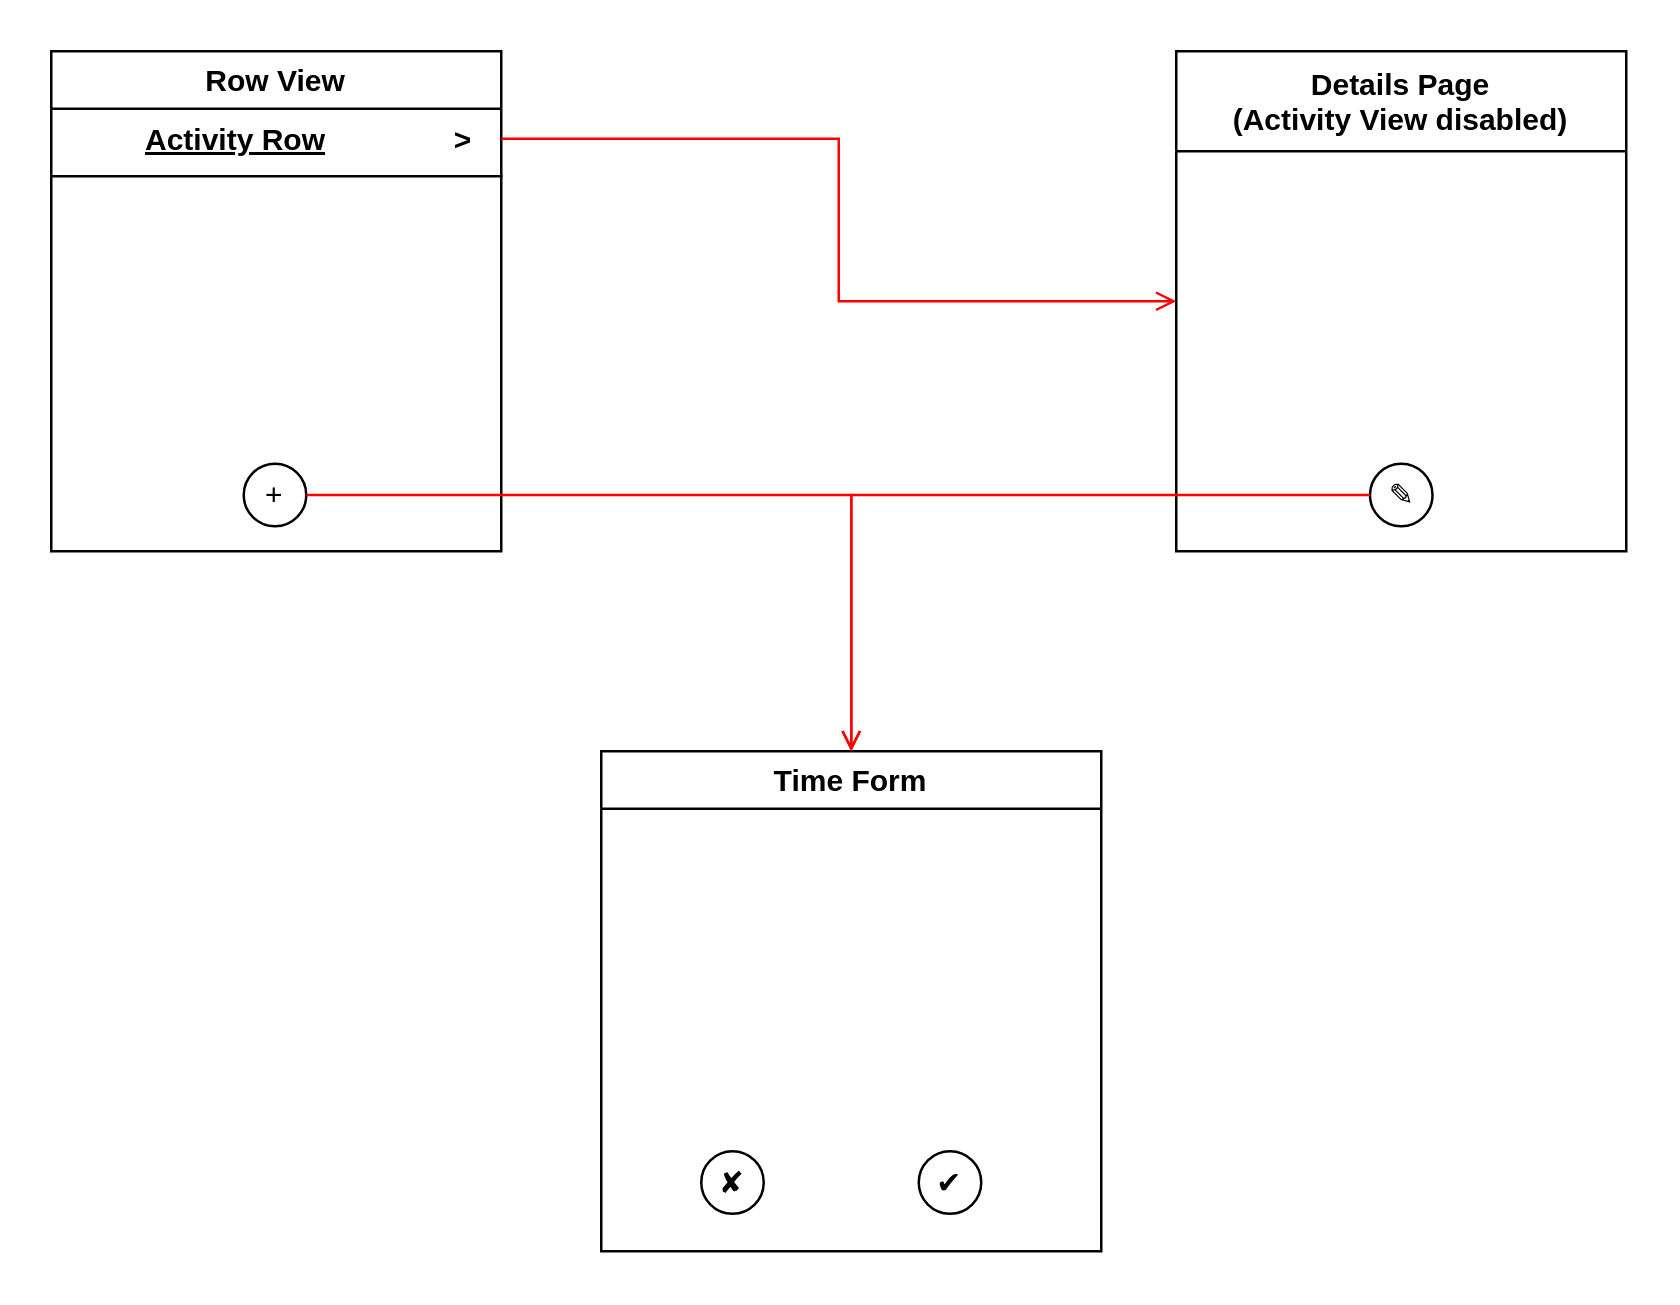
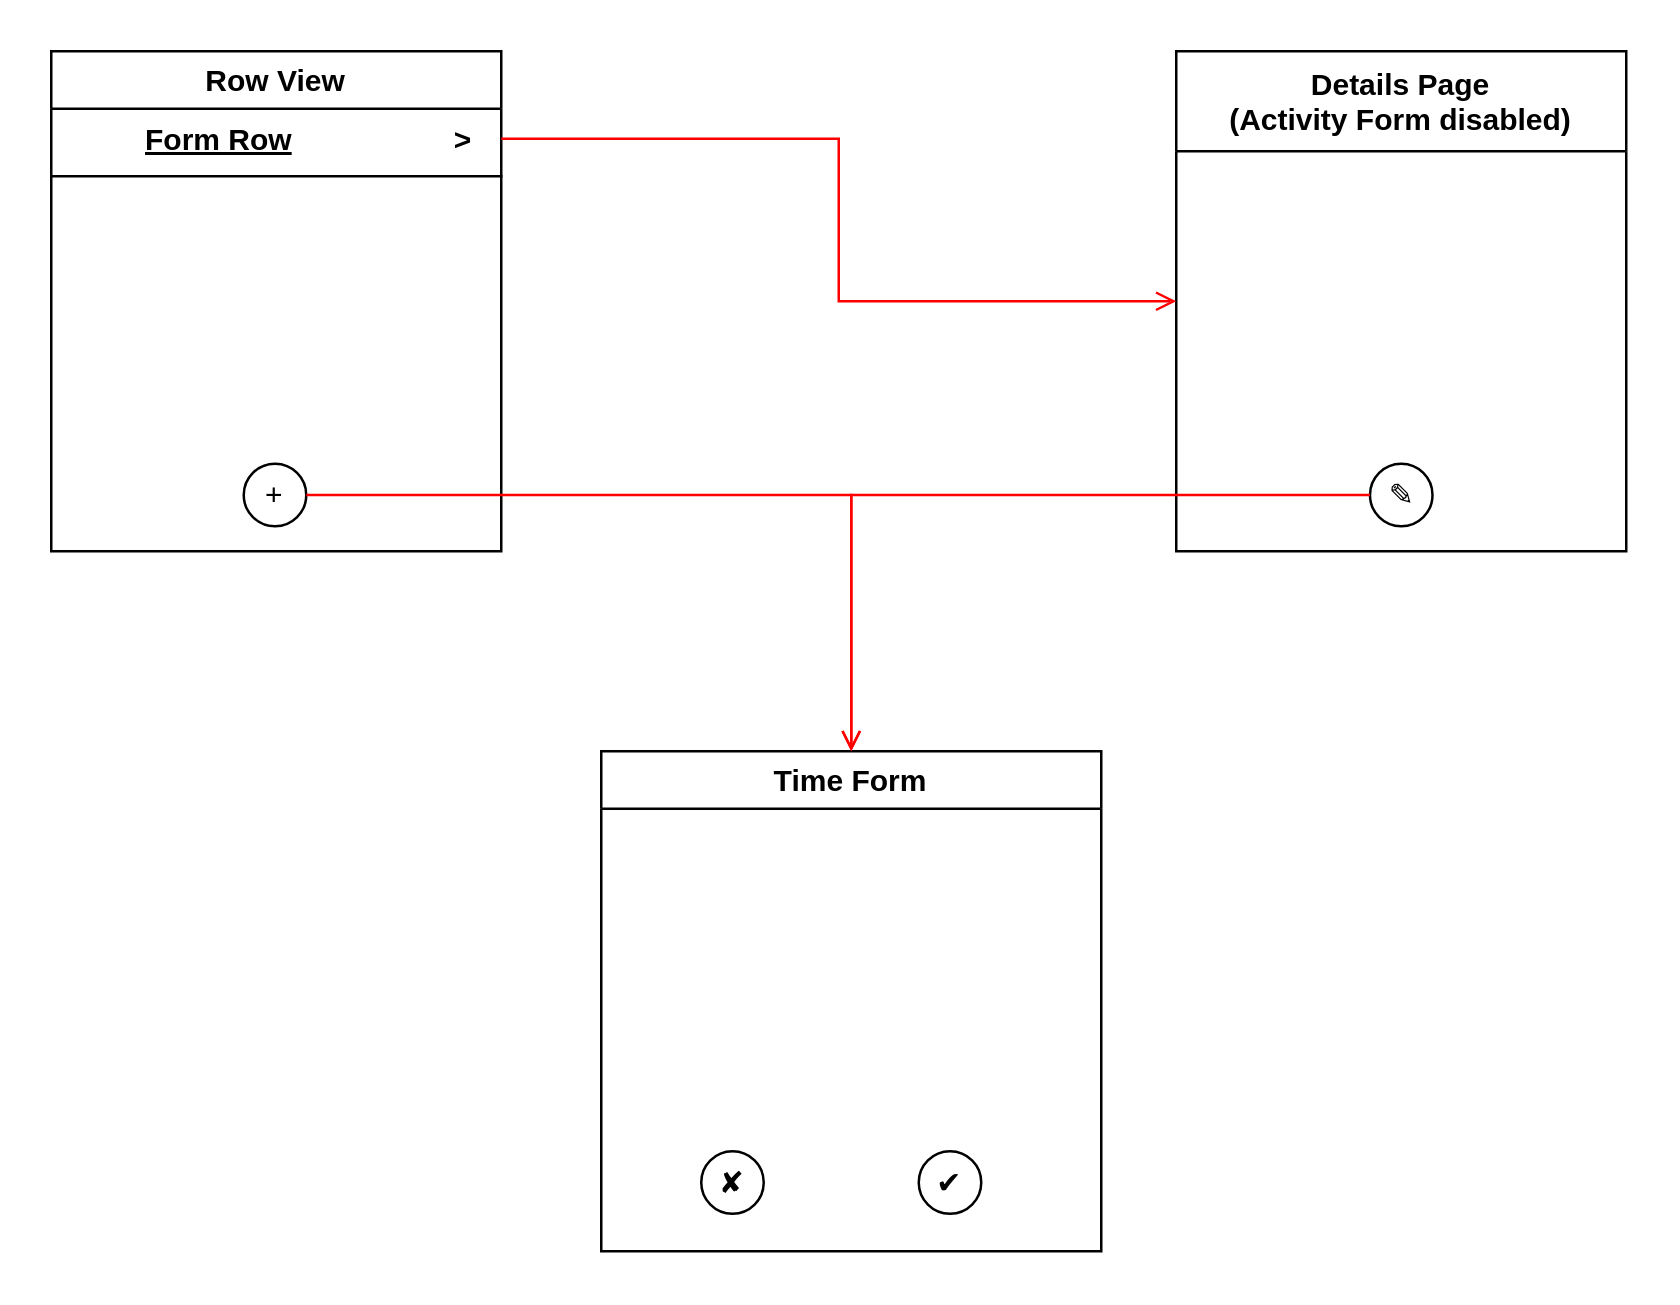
node "Details Page (Activity View disabled)": label "Details Page (Activity View disabled)" -> "Details Page (Activity Form disabled)"
node "Activity Row": label "Activity Row" -> "Form Row"
